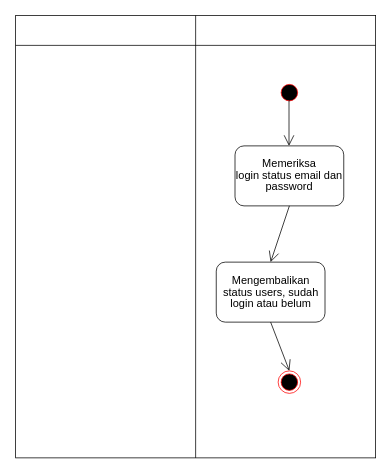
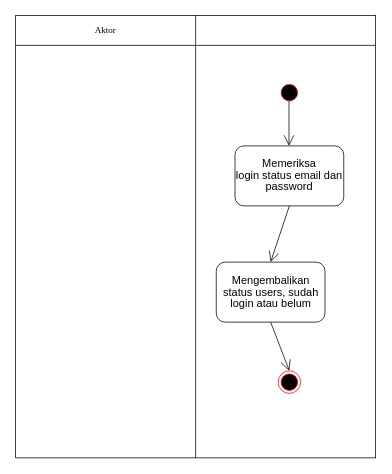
node "Aktor": added
